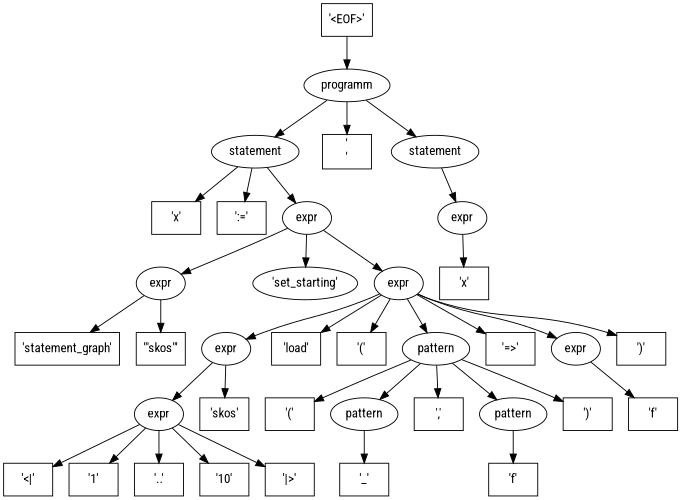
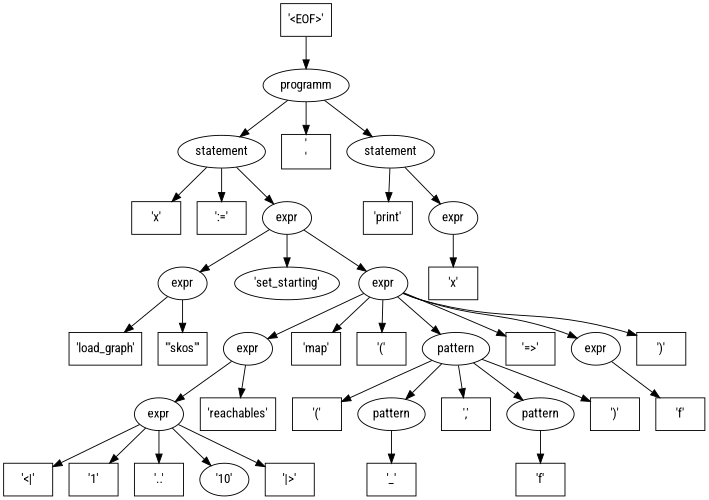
node "'print'": added
node "'statement_graph'": label "'statement_graph'" -> "'load_graph'"
node "'load'": label "'load'" -> "'map'"
node "'skos'": label "'skos'" -> "'reachables'"
node "'10'": shape box -> ellipse
